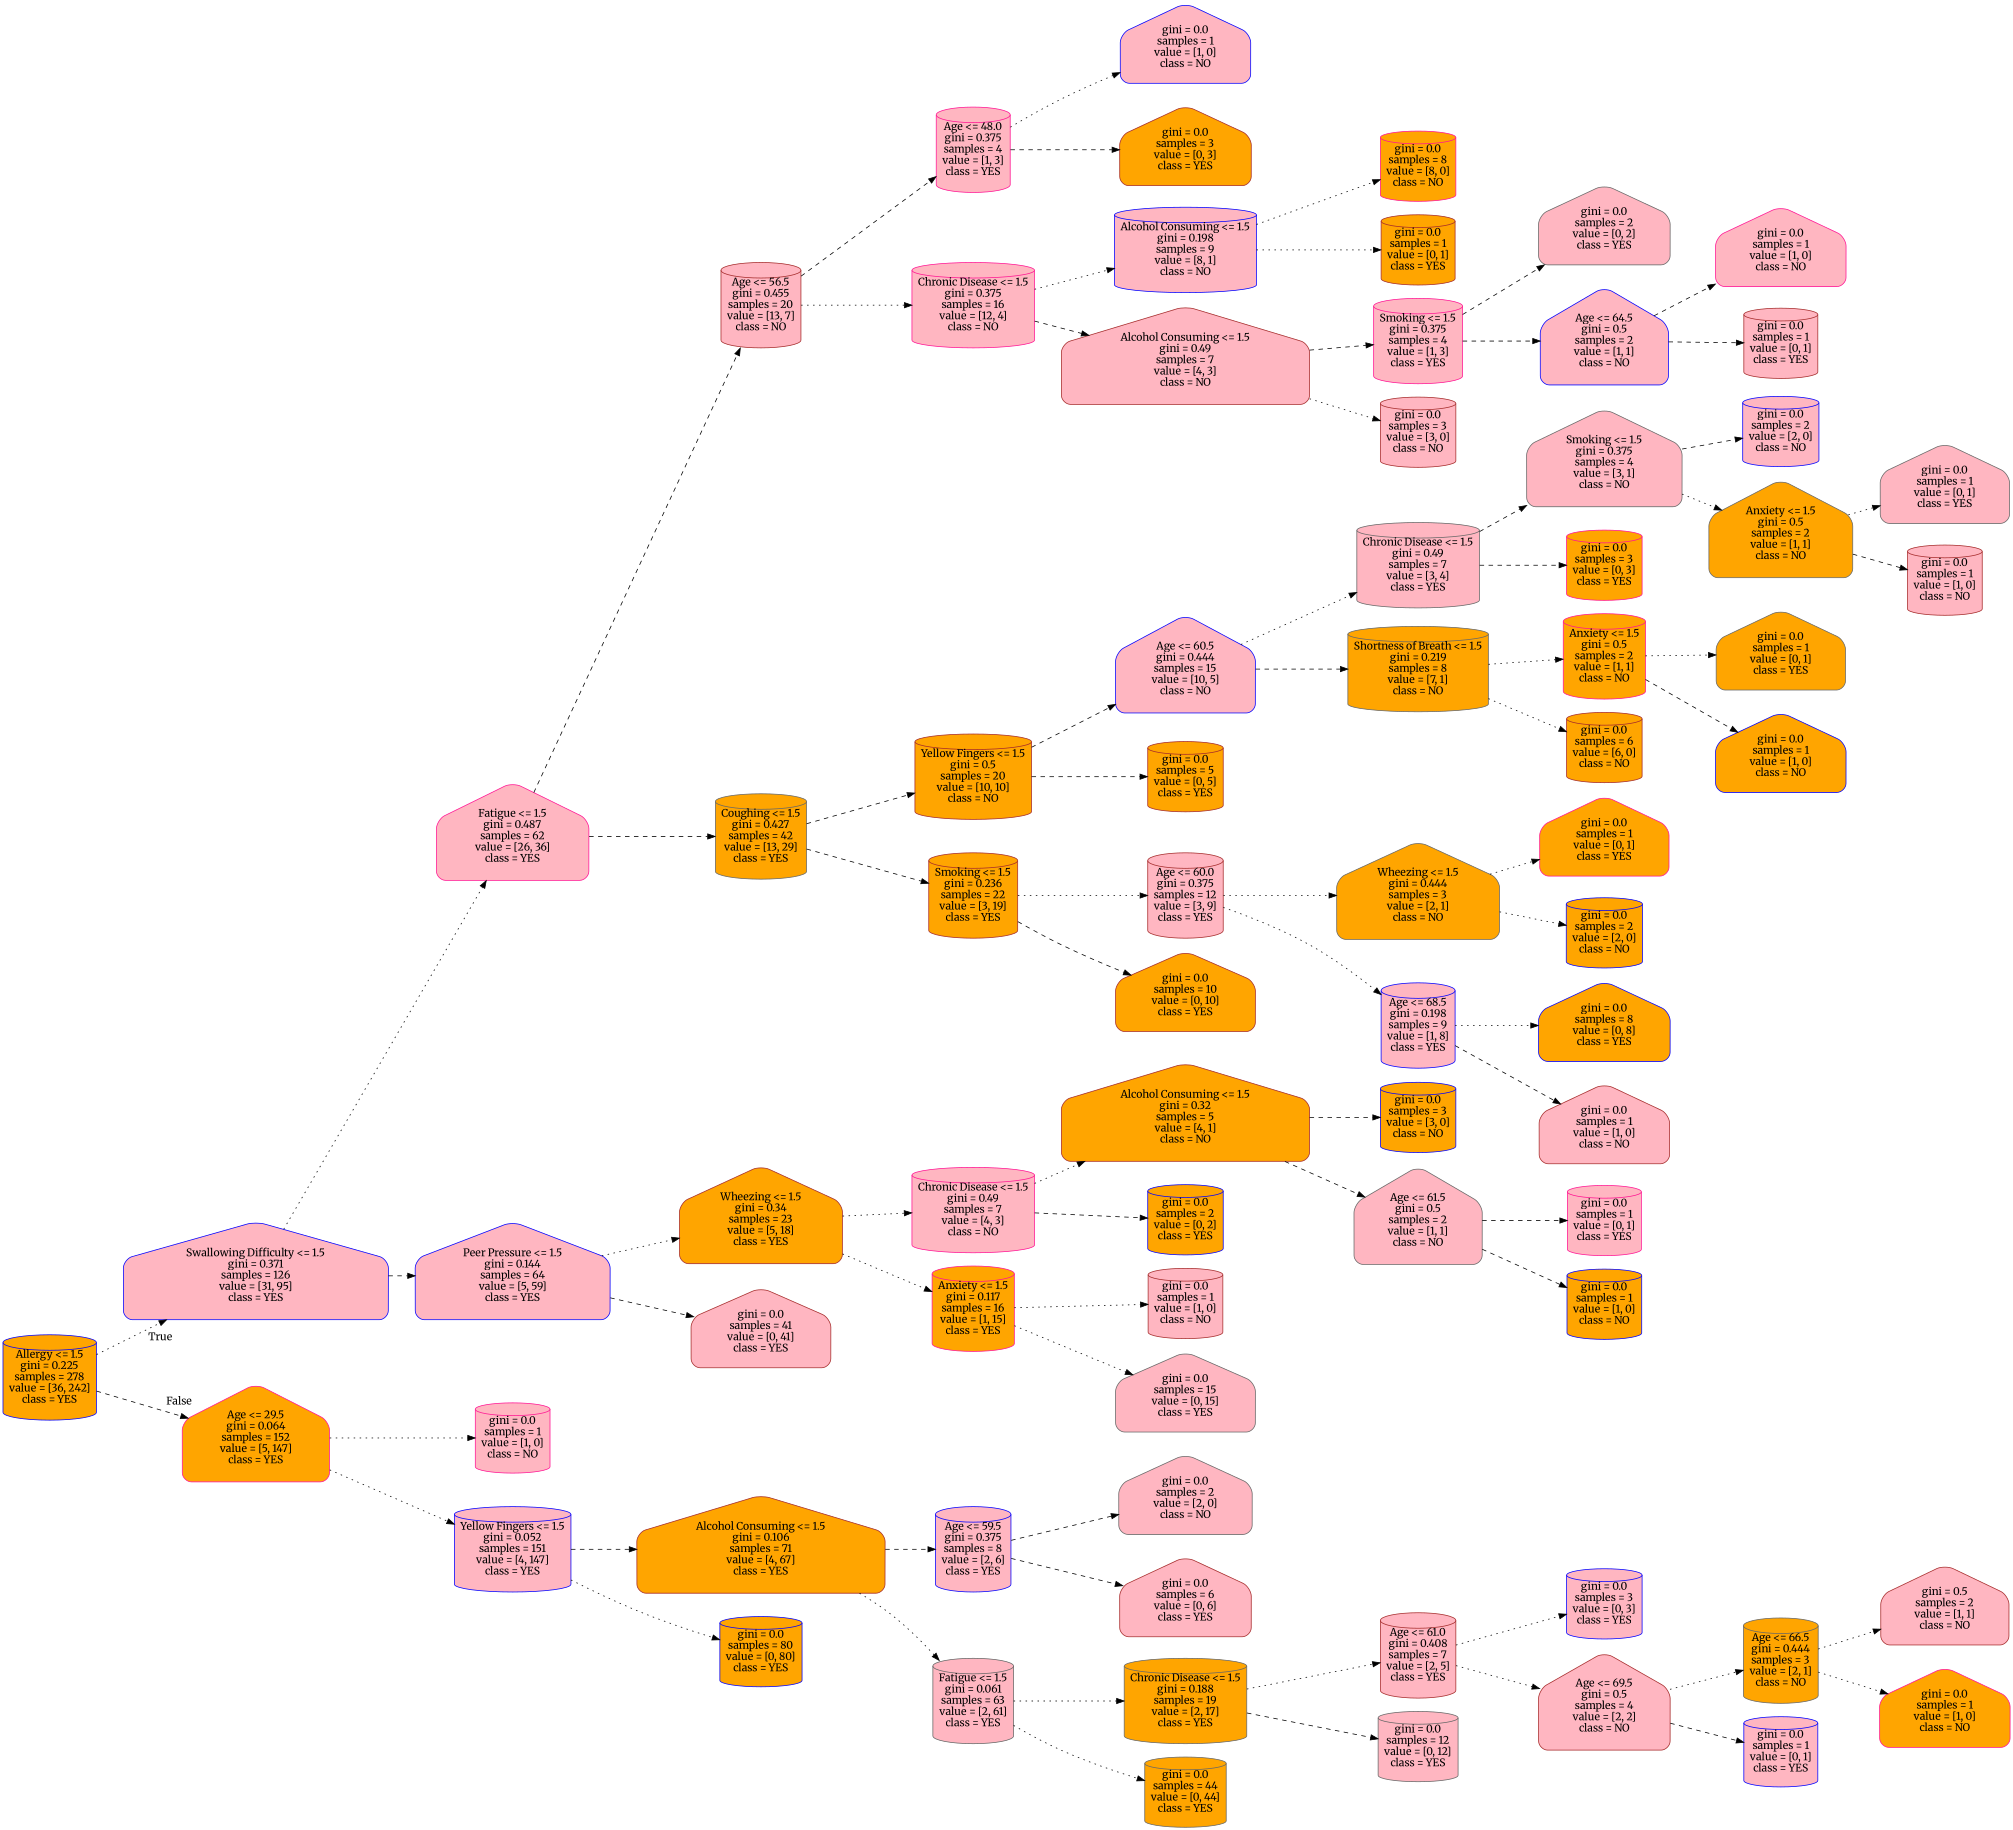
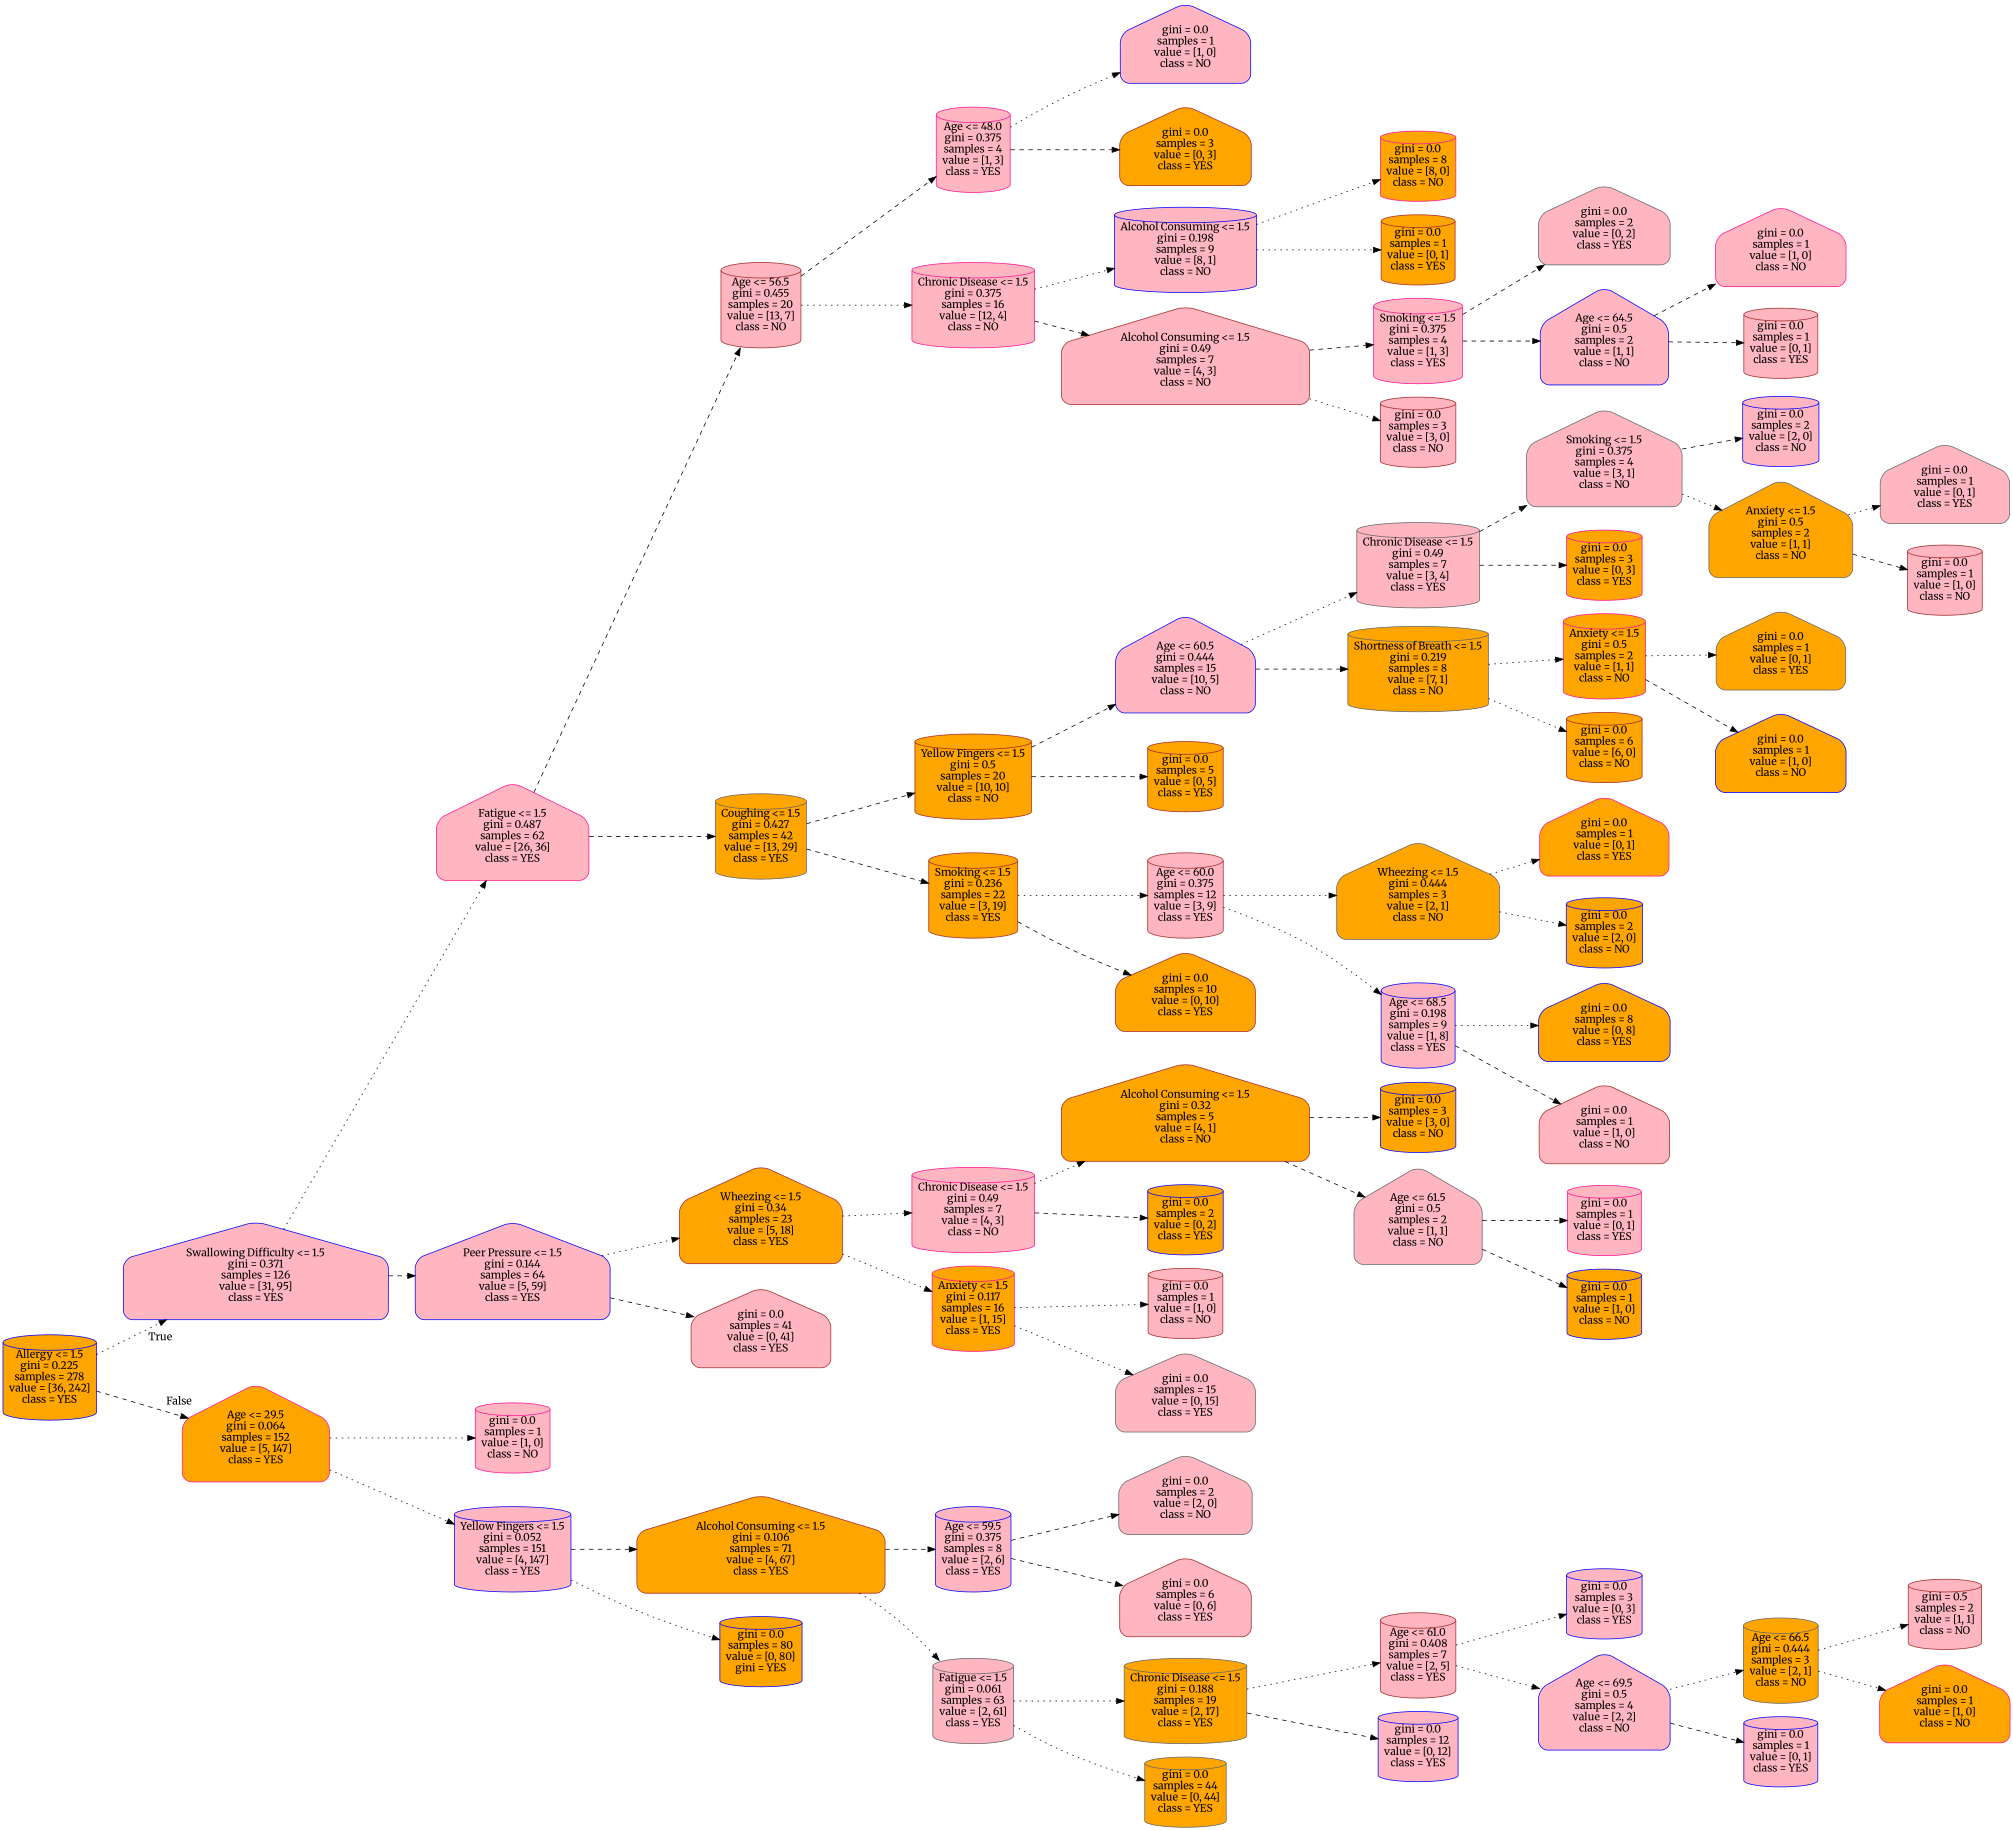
node "gini = 0.5 samples = 2 value = [1, 1] class = NO": shape house -> cylinder
node "gini = 0.0 samples = 80 value = [0, 80] class = YES": label "gini = 0.0 samples = 80 value = [0, 80] class = YES" -> "gini = 0.0 samples = 80 value = [0, 80] gini = YES"
node "Age <= 69.5 gini = 0.5 samples = 4 value = [2, 2] class = NO": color brown -> blue
node "gini = 0.0 samples = 12 value = [0, 12] class = YES": color gray40 -> blue
